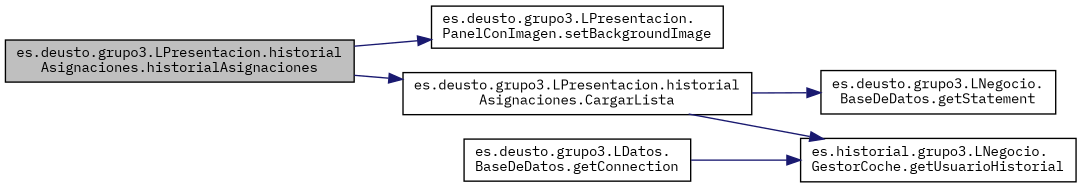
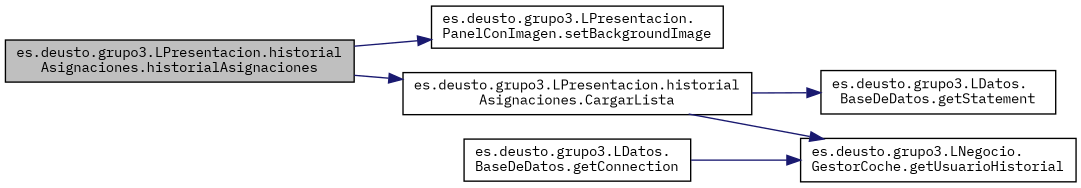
node "es.deusto.grupo3.LNegocio. BaseDeDatos.getStatement": label "es.deusto.grupo3.LNegocio. BaseDeDatos.getStatement" -> "es.deusto.grupo3.LDatos. BaseDeDatos.getStatement"
node "es.historial.grupo3.LNegocio. GestorCoche.getUsuarioHistorial": label "es.historial.grupo3.LNegocio. GestorCoche.getUsuarioHistorial" -> "es.deusto.grupo3.LNegocio. GestorCoche.getUsuarioHistorial"
